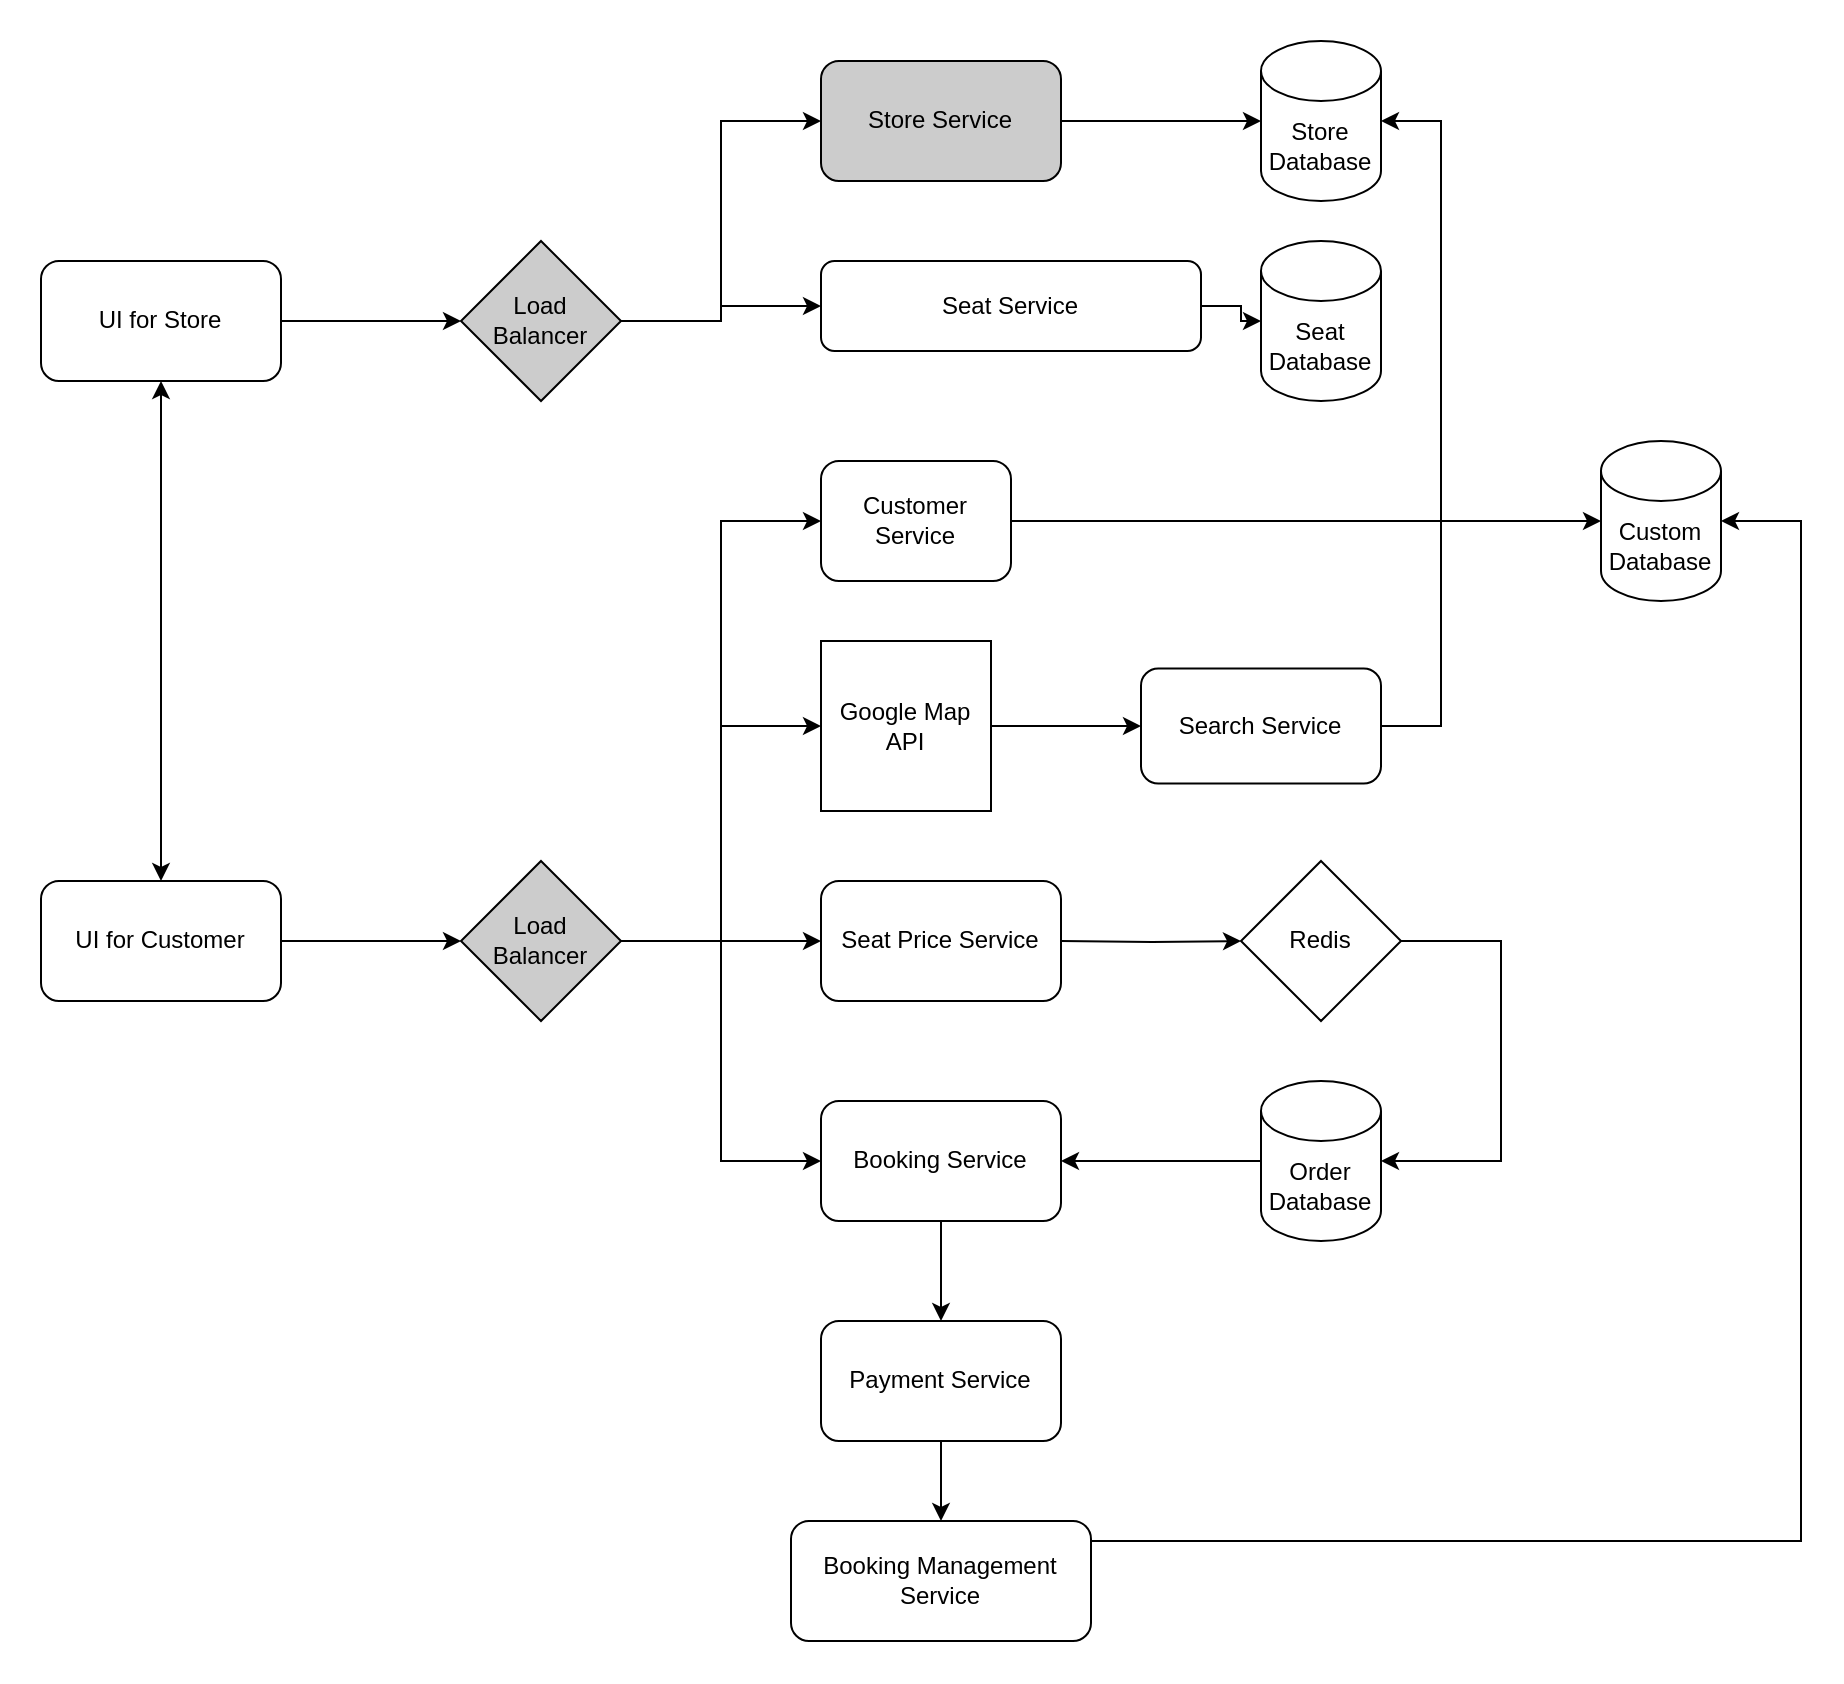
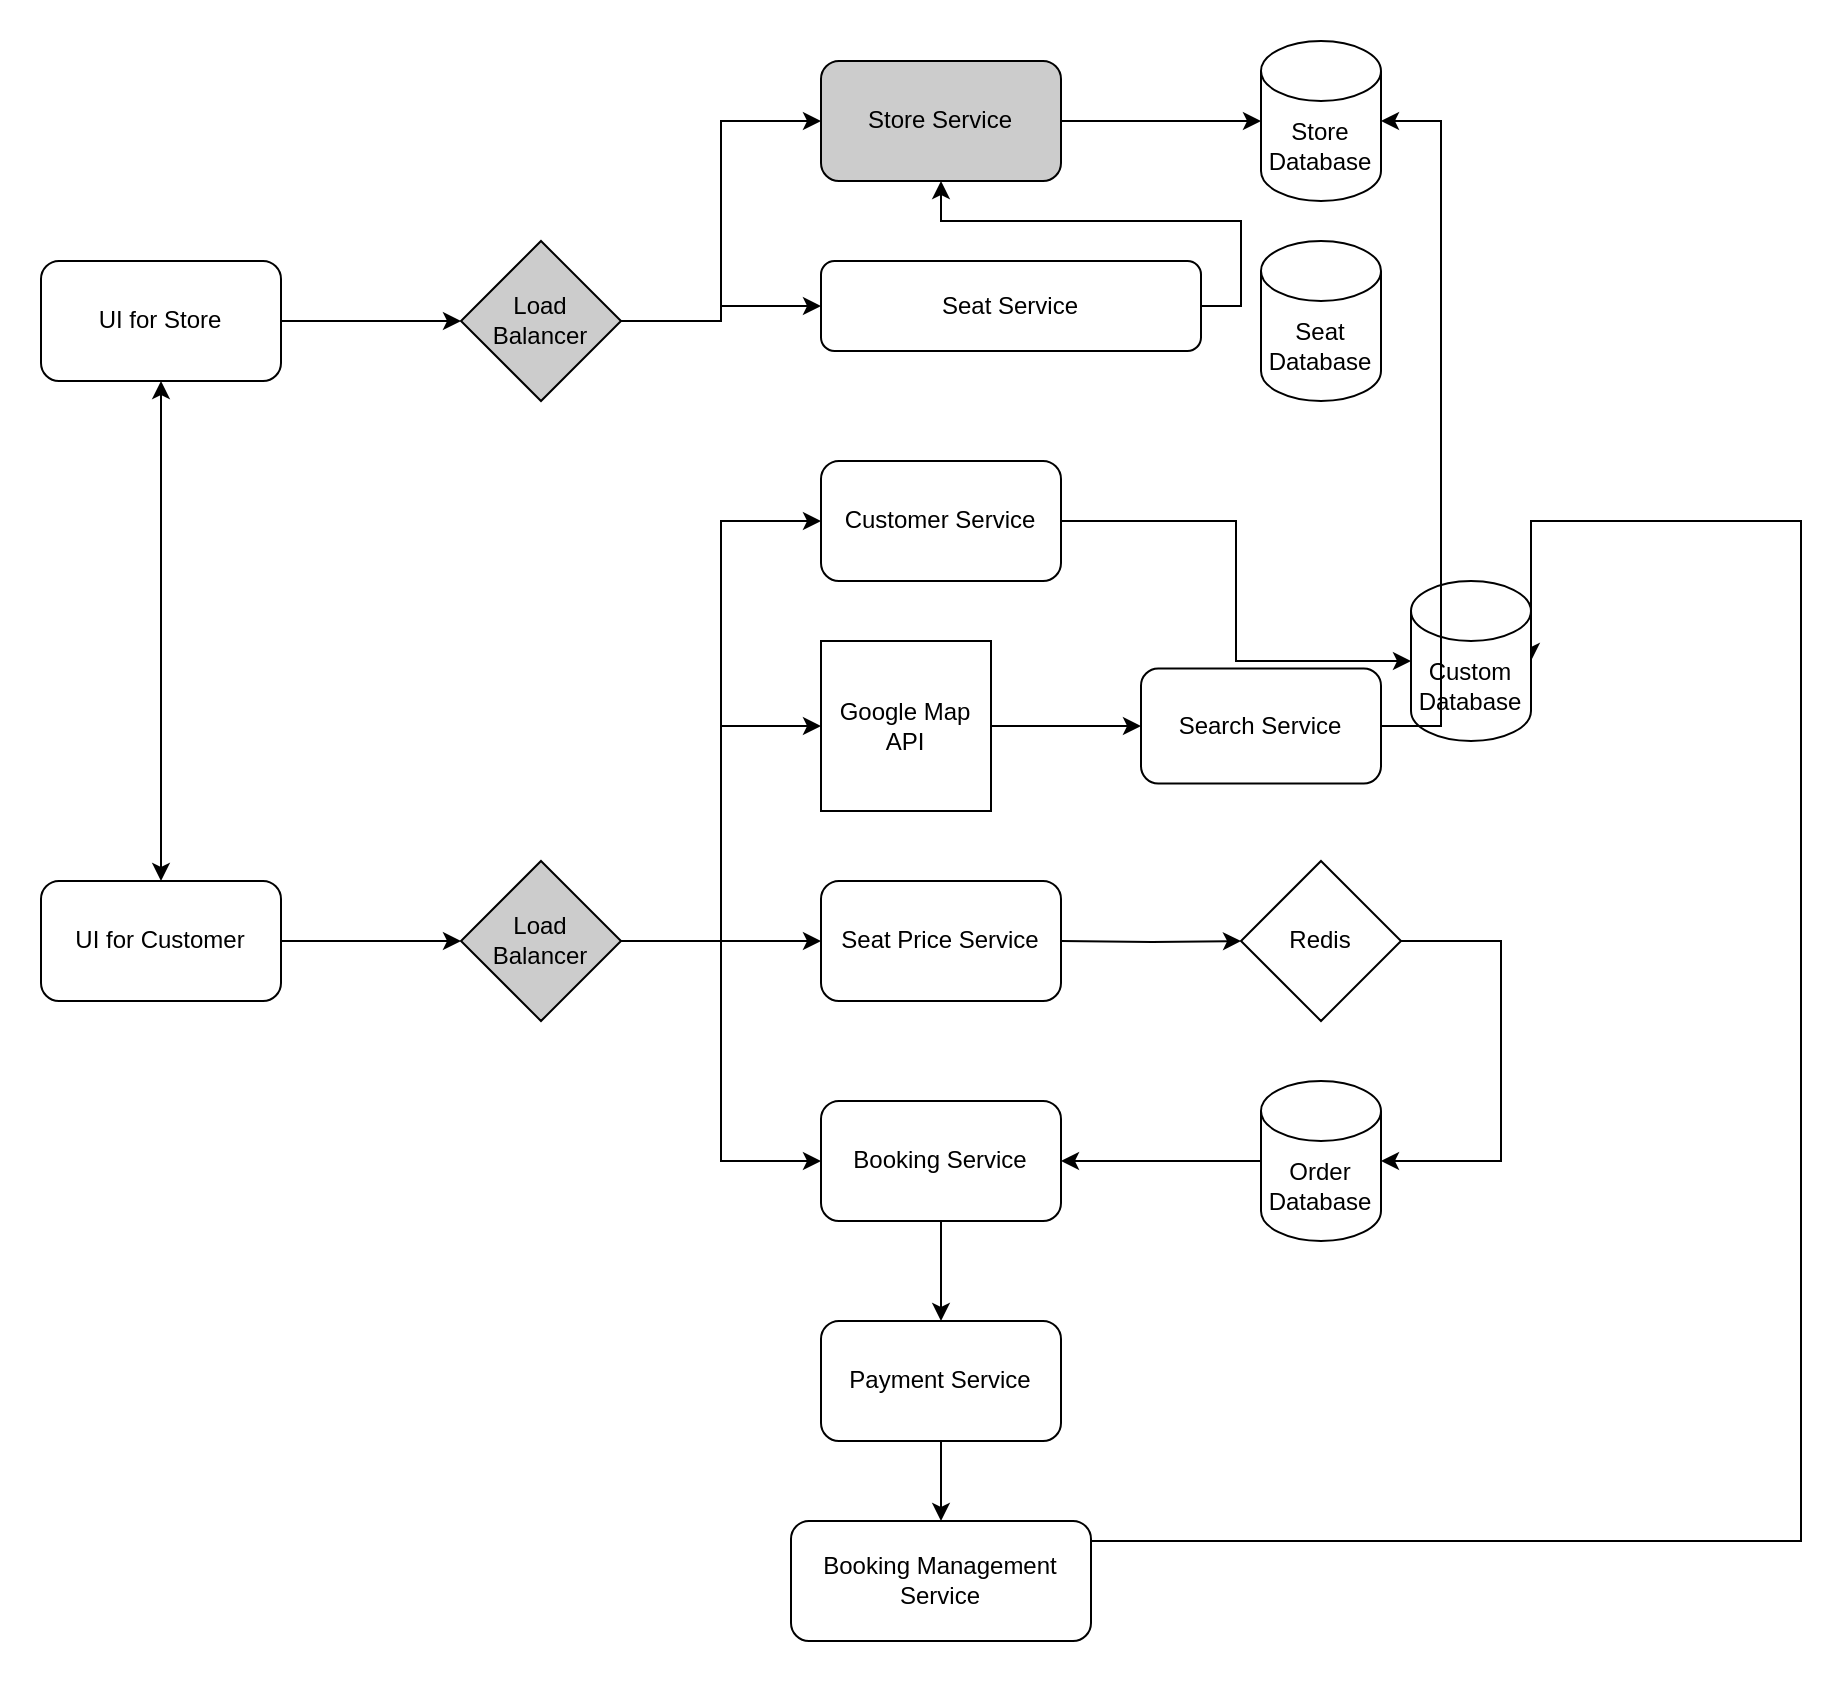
edge "Seat Service" -> "Seat Database": now "Seat Service" -> "Store Service"
node "Customer Service": size 190x120 -> 240x120
node "Custom Database": moved (1661, 521) -> (1471, 661)
